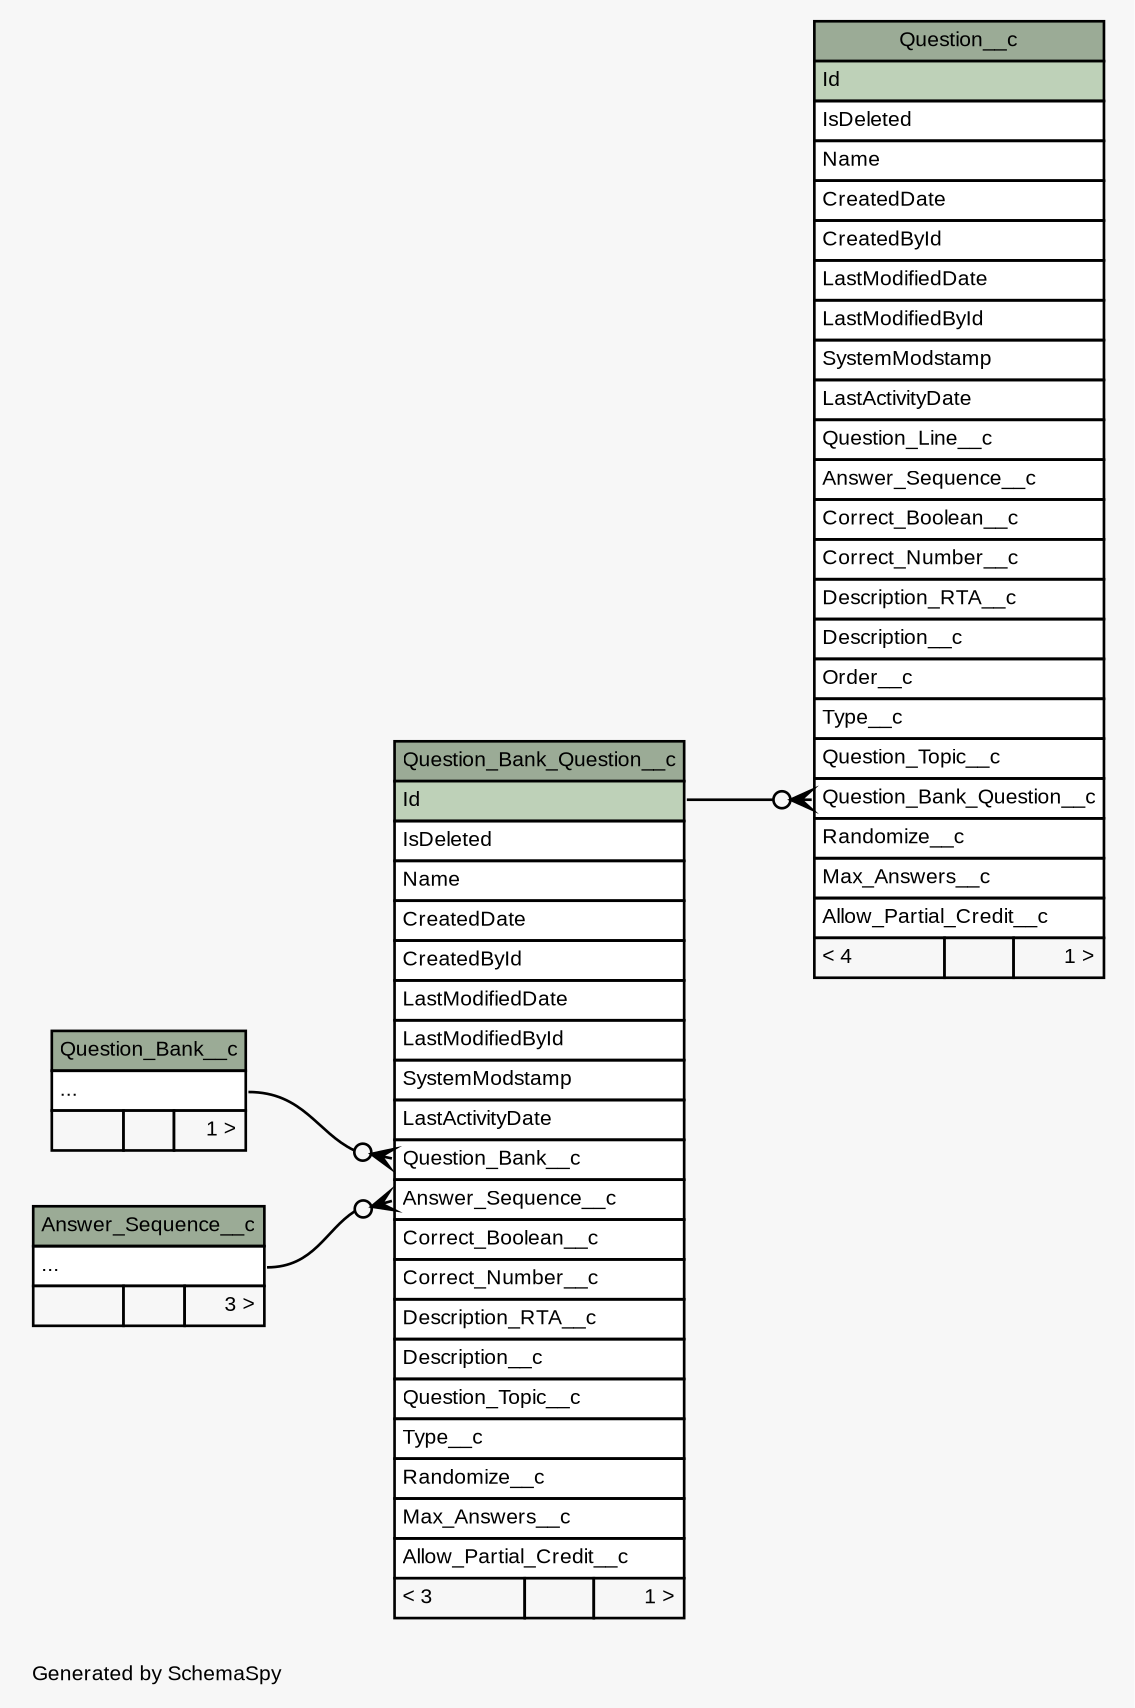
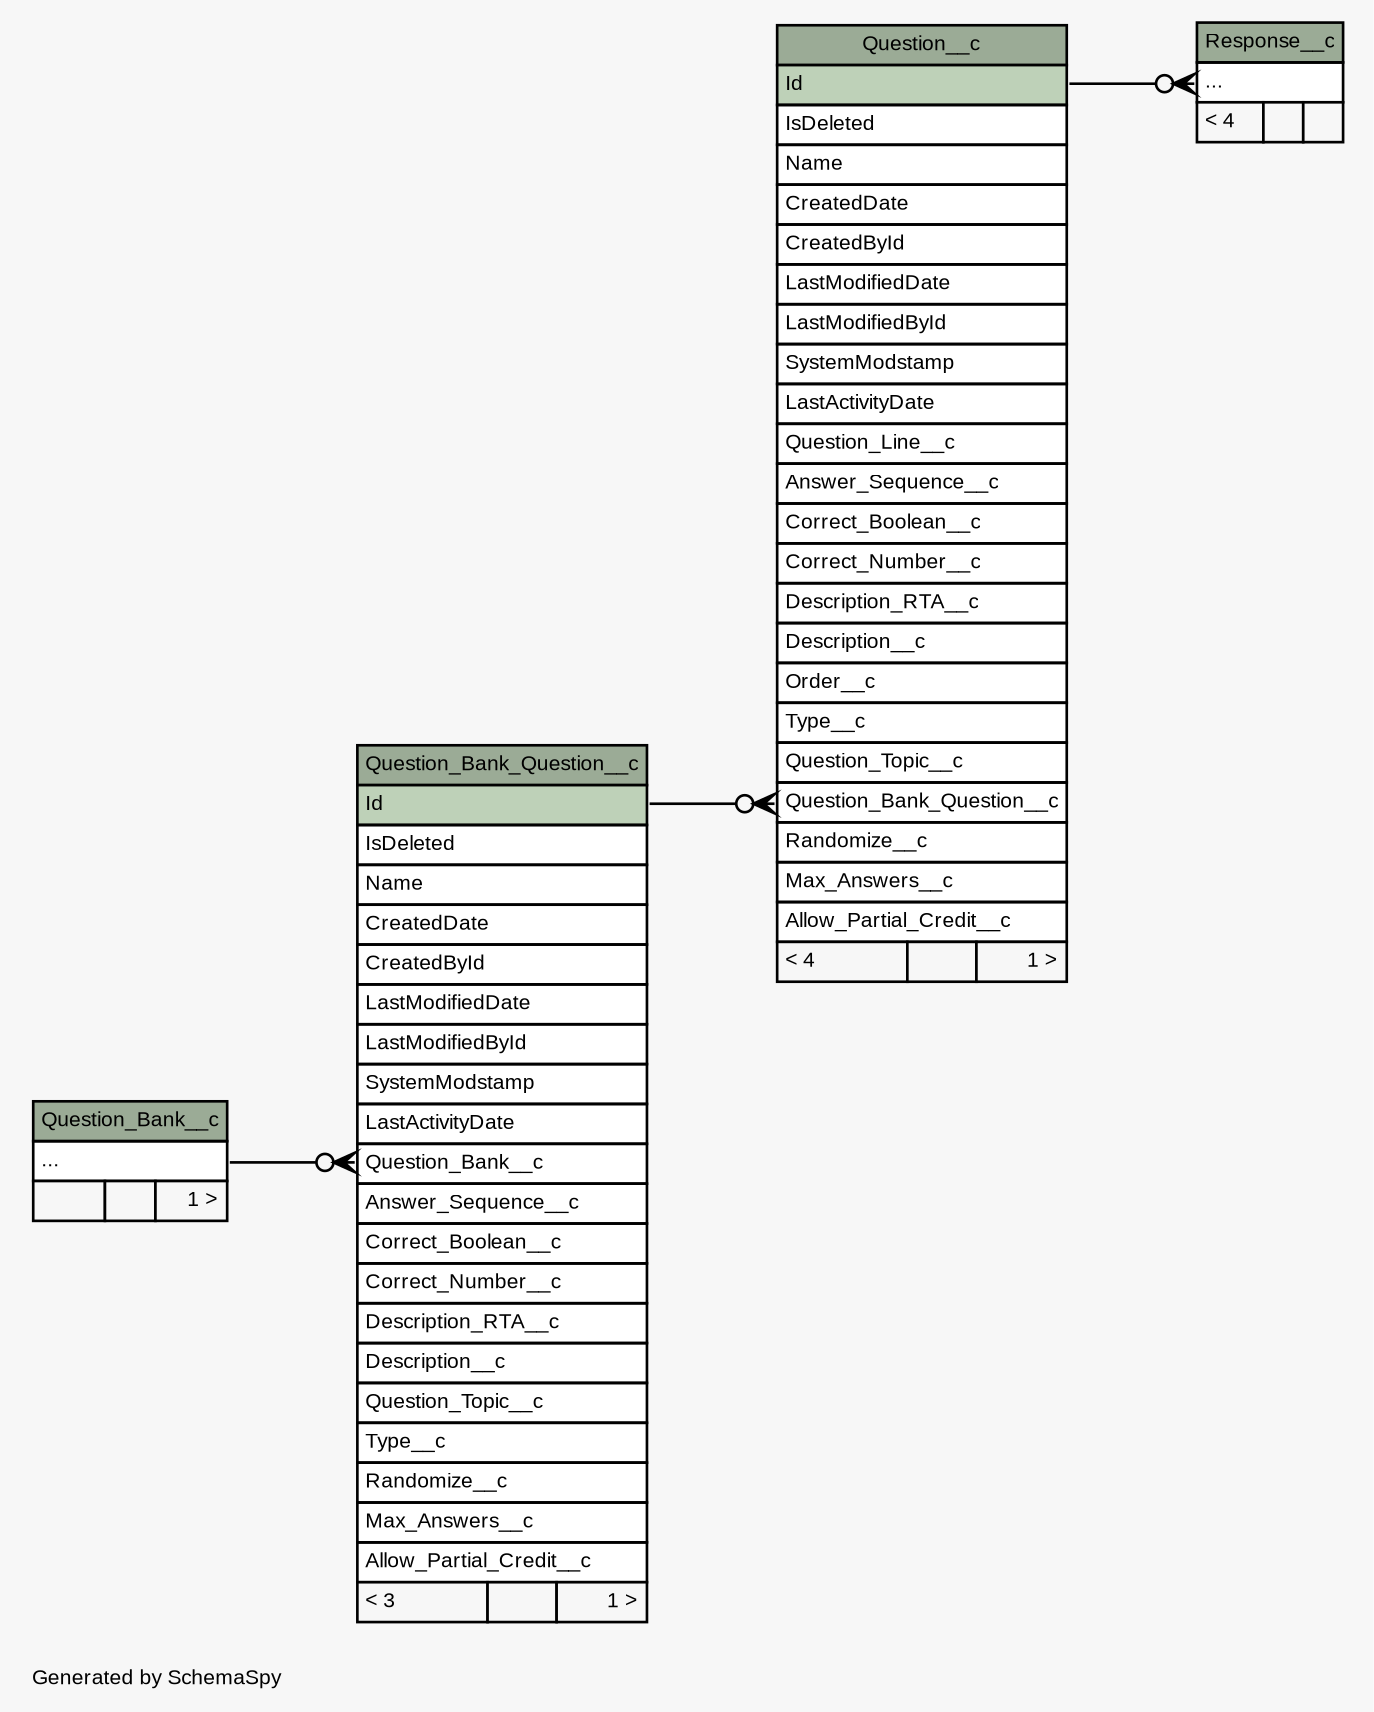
node "Response__c": added
node "Answer_Sequence__c": removed
